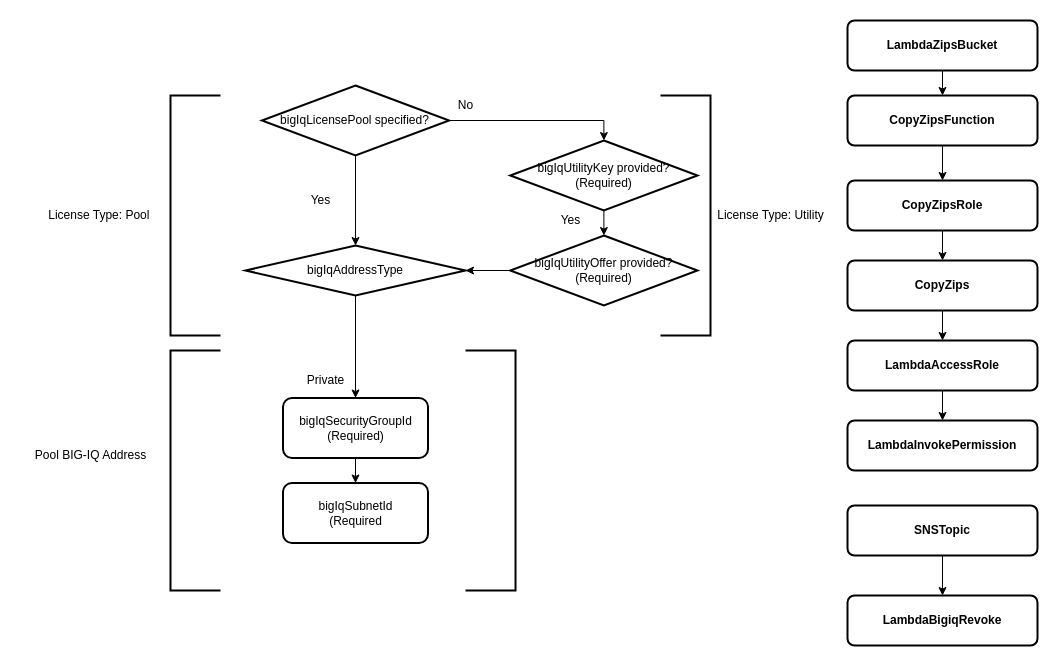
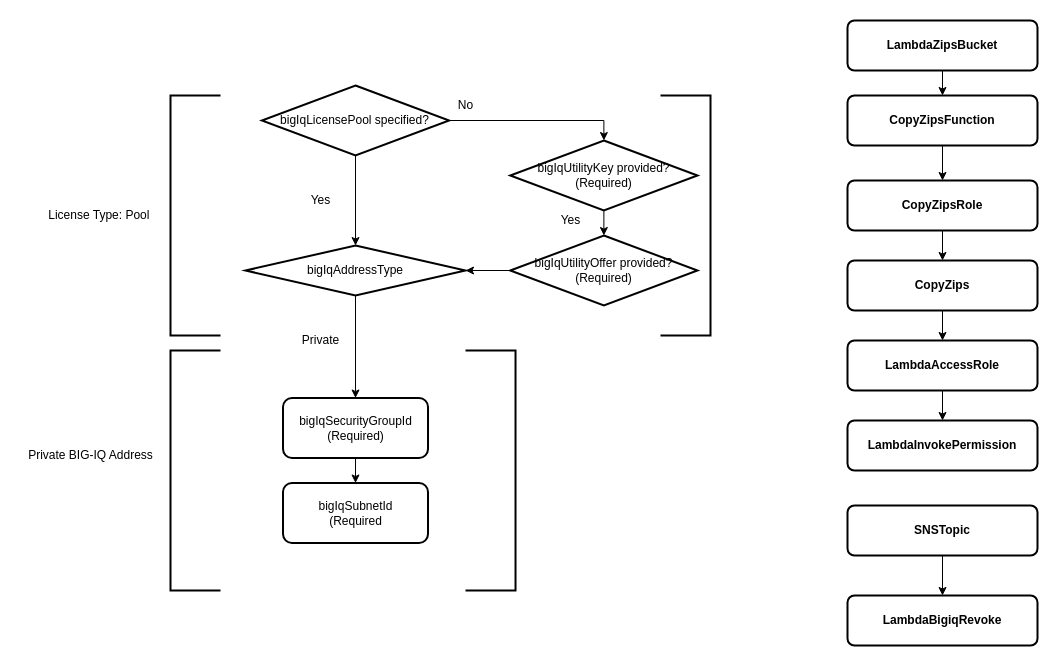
node "License Type: Utility": removed
node "Private": moved (326, 381) -> (321, 341)
node "Pool BIG-IQ Address": label "Pool BIG-IQ Address" -> "Private BIG-IQ Address"
